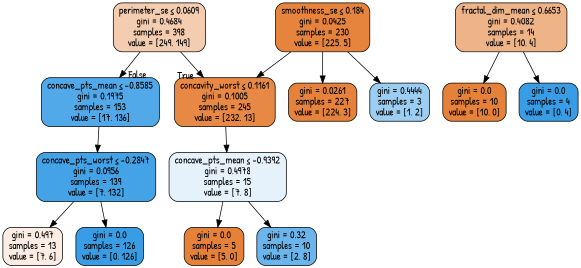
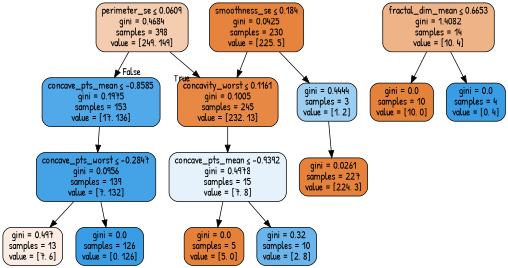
node "fractal_dim_mean ≤ 0.6653": text "gini = 0.4082" -> "gini = 1.4082"
edge "smoothness_se ≤ 0.184" -> "gini = 0.0261": now "gini = 0.4444" -> "gini = 0.0261"
